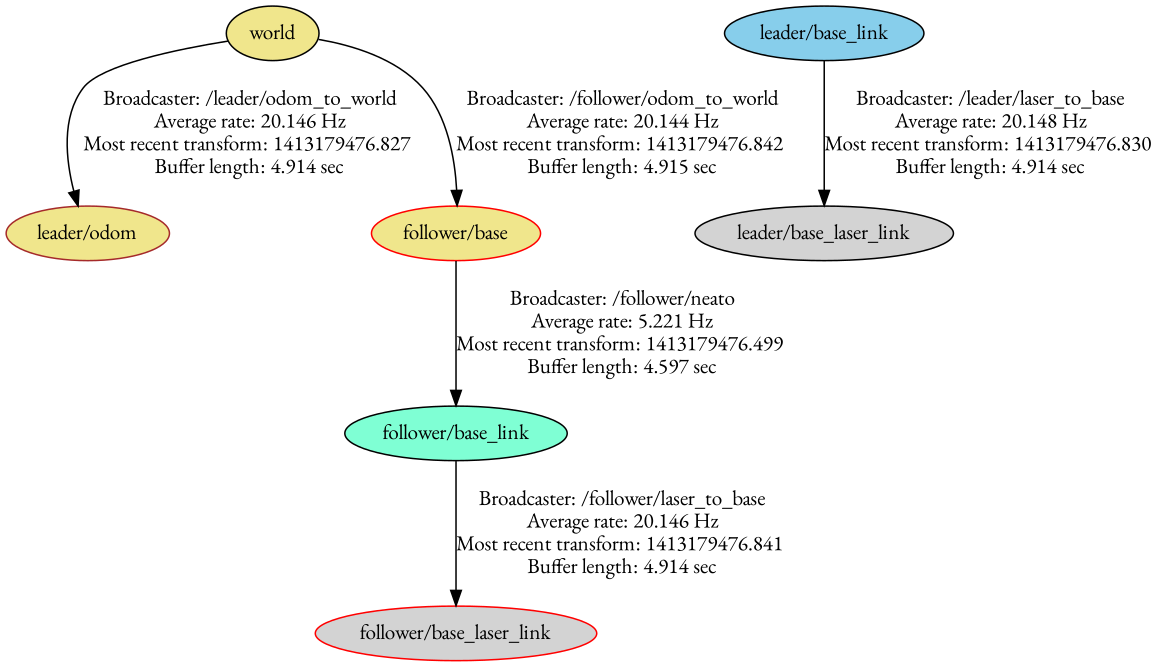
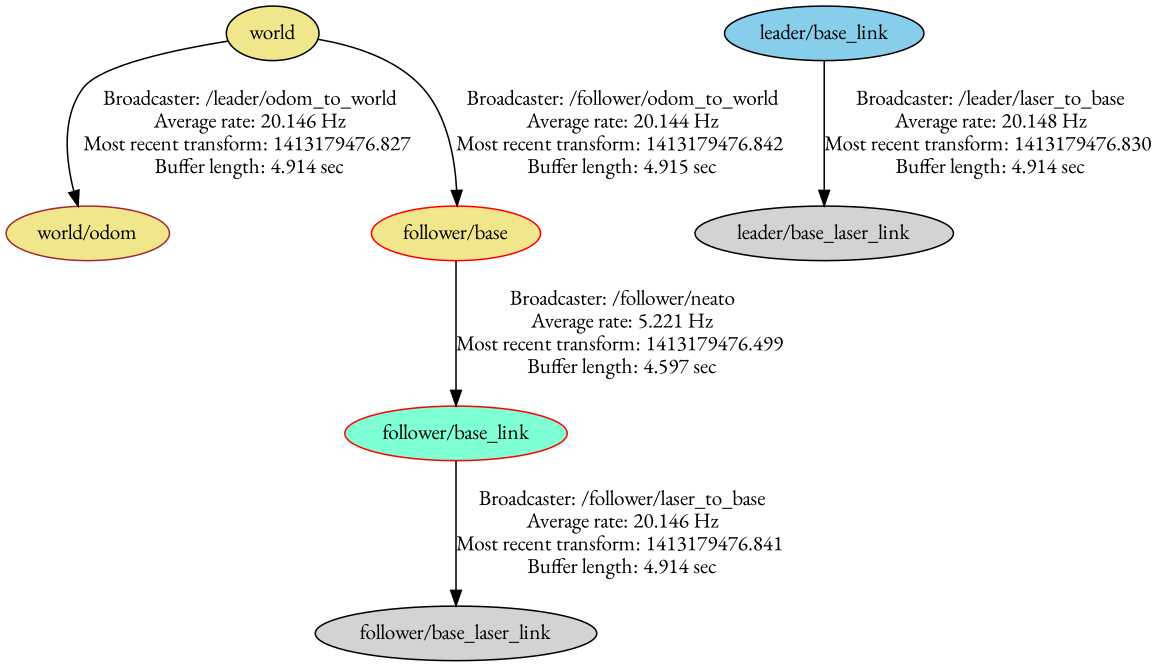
node "leader/odom": label "leader/odom" -> "world/odom"
node "follower/base_link": color black -> red
node "follower/base_laser_link": color red -> black
